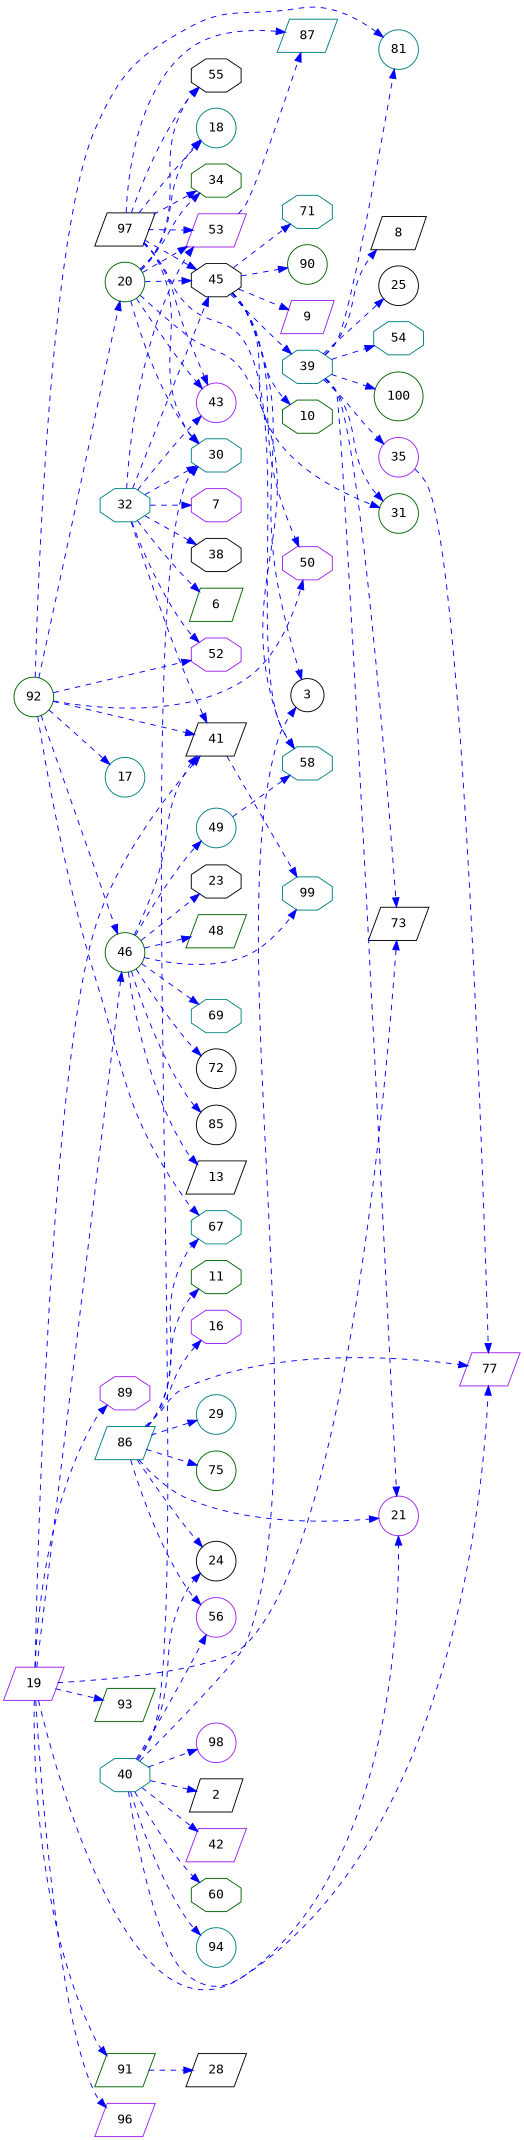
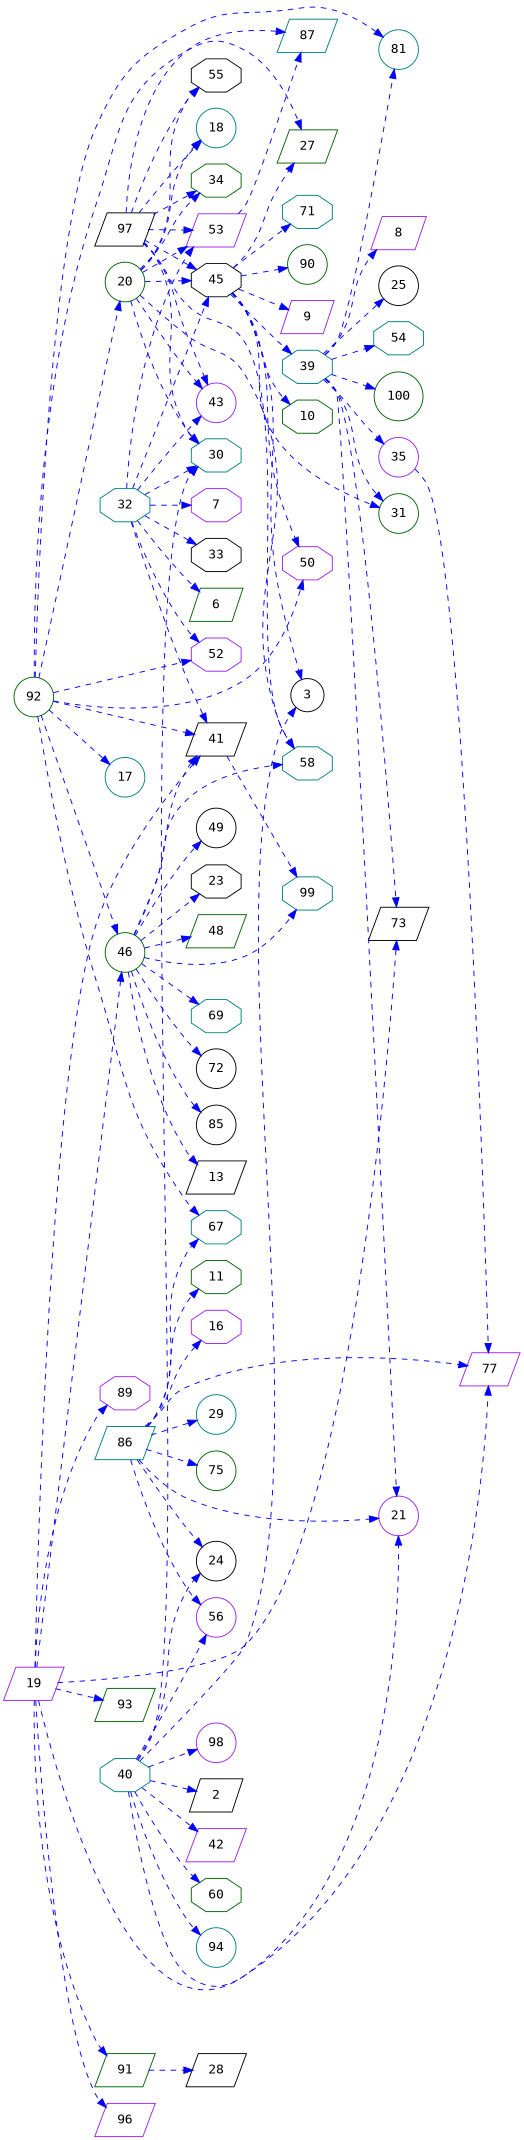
node "27": added
node "8": color black -> purple
node "38": label "38" -> "33"
edge "49" -> "58": now "46" -> "58"
node "49": color teal -> black
